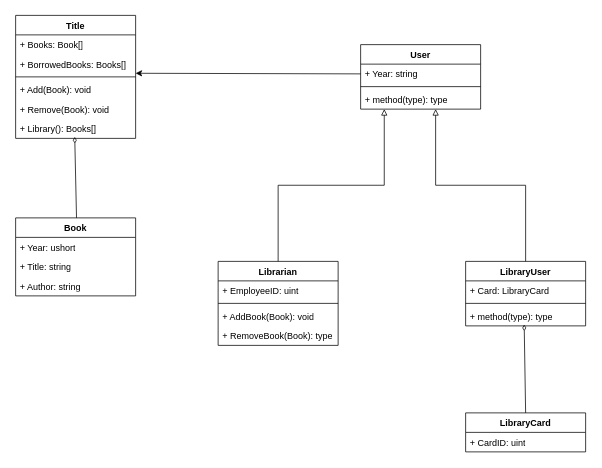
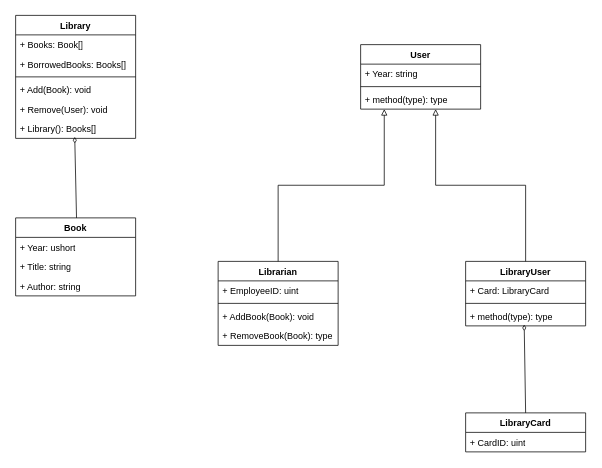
node "Title": label "Title" -> "Library"
edge "+ Year: string" -> "+ BorrowedBooks: Books[]": removed
node "+ Remove(Book): void": label "+ Remove(Book): void" -> "+ Remove(User): void"
